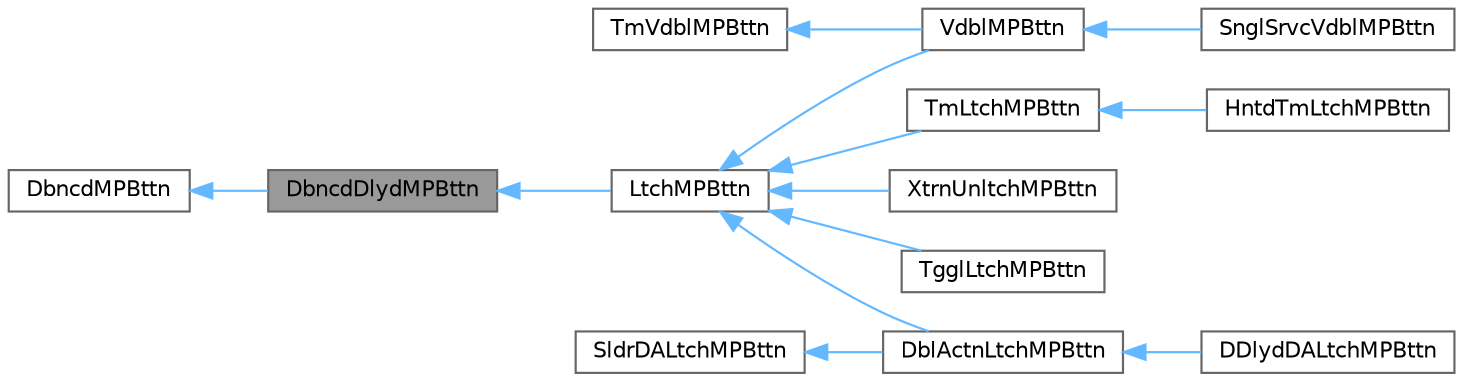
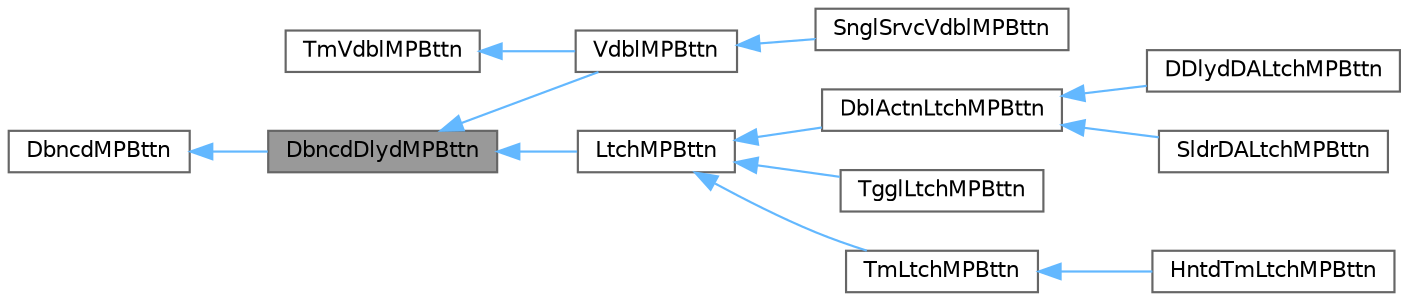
edge "VdblMPBttn" -> "LtchMPBttn": now "VdblMPBttn" -> "DbncdDlydMPBttn"
node "XtrnUnltchMPBttn": removed
edge "DblActnLtchMPBttn" -> "SldrDALtchMPBttn": reversed
